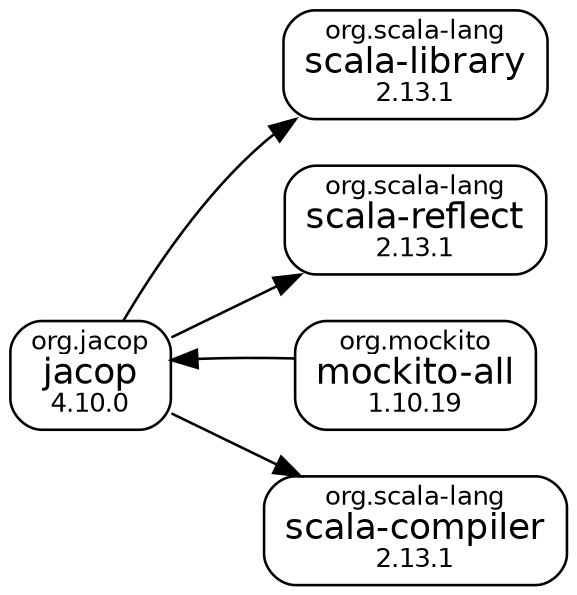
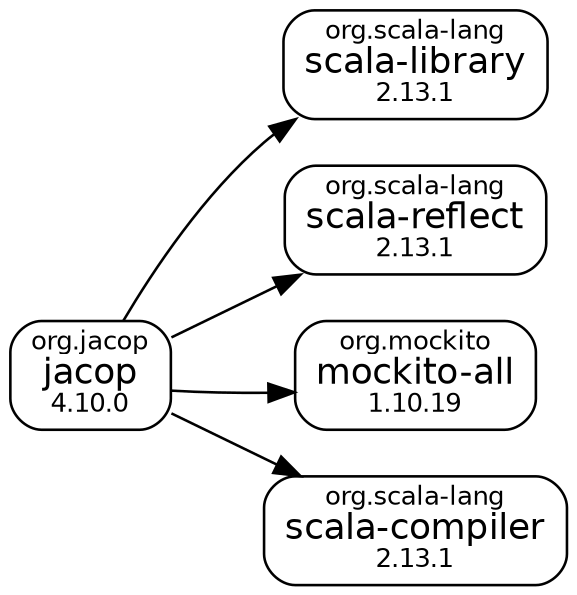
edge "org.mockito" -> "org.jacop": reversed
